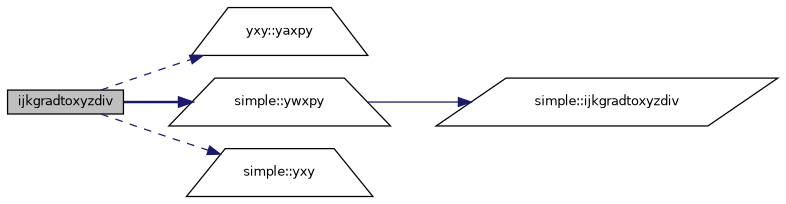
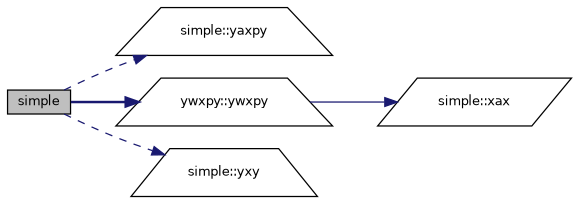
node "yxy::yaxpy": label "yxy::yaxpy" -> "simple::yaxpy"
node "ijkgradtoxyzdiv": label "ijkgradtoxyzdiv" -> "simple"
node "simple::ywxpy": label "simple::ywxpy" -> "ywxpy::ywxpy"
node "simple::ijkgradtoxyzdiv": label "simple::ijkgradtoxyzdiv" -> "simple::xax"
